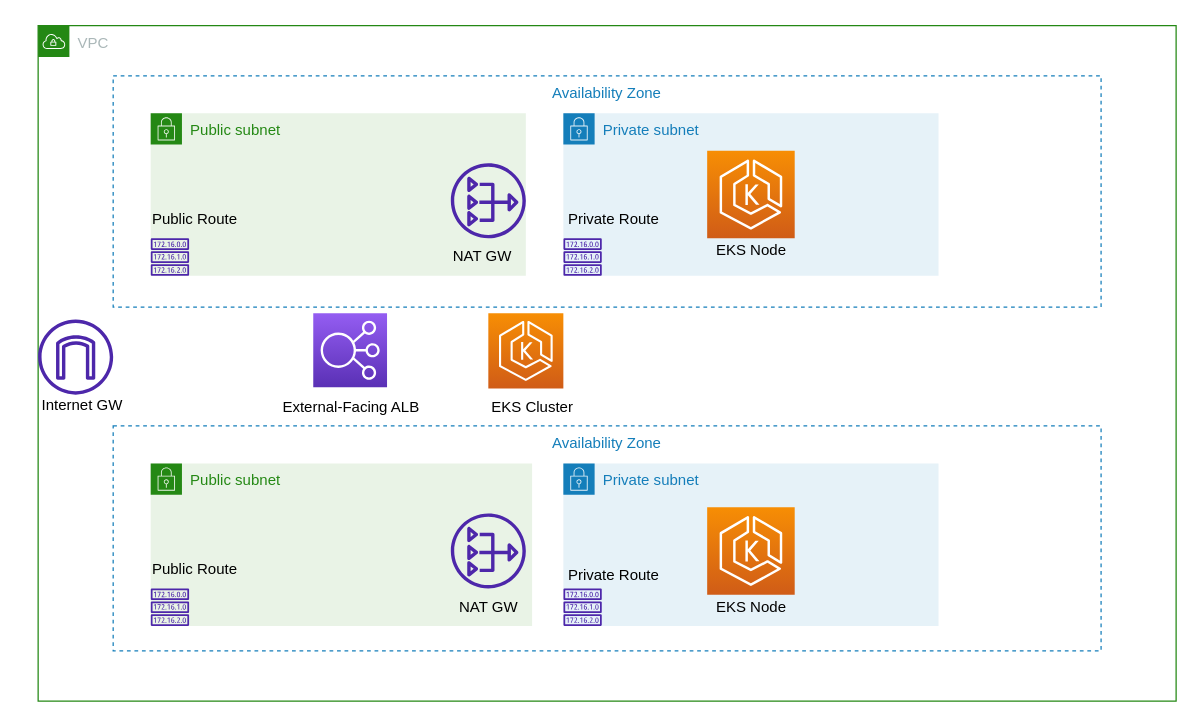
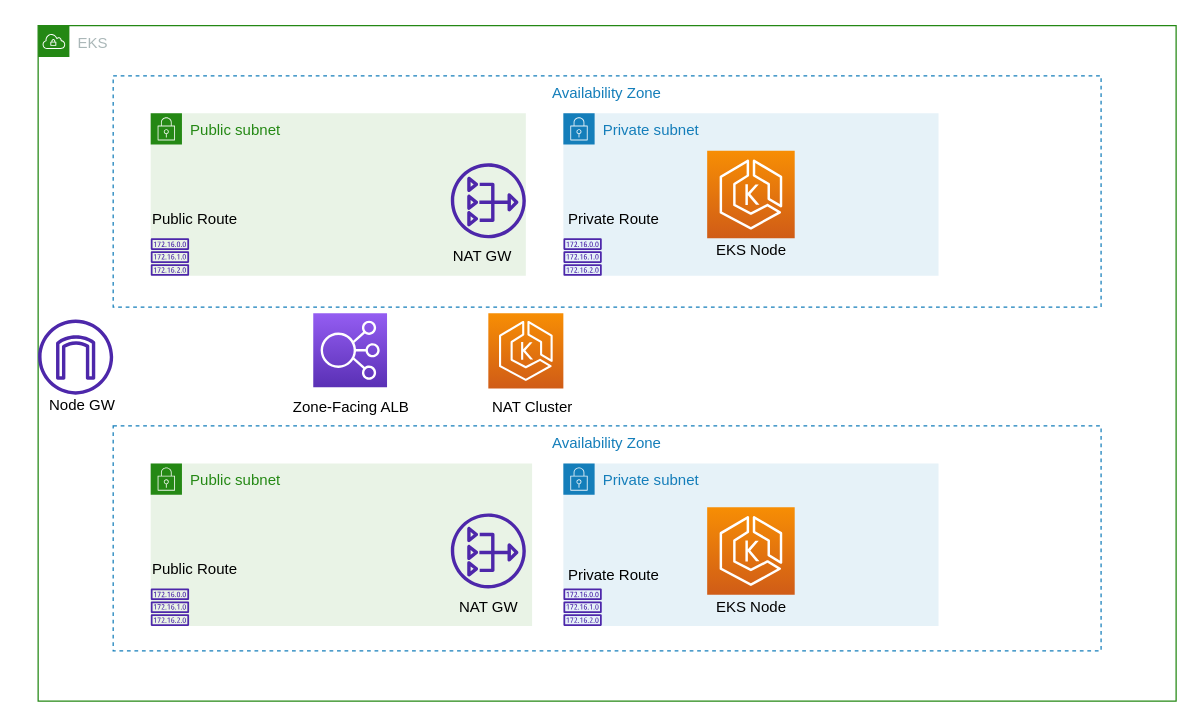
node "VPC": label "VPC" -> "EKS"
node "Internet GW": label "Internet GW" -> "Node GW"
node "External-Facing ALB": label "External-Facing ALB" -> "Zone-Facing ALB"
node "EKS Cluster": label "EKS Cluster" -> "NAT Cluster"
